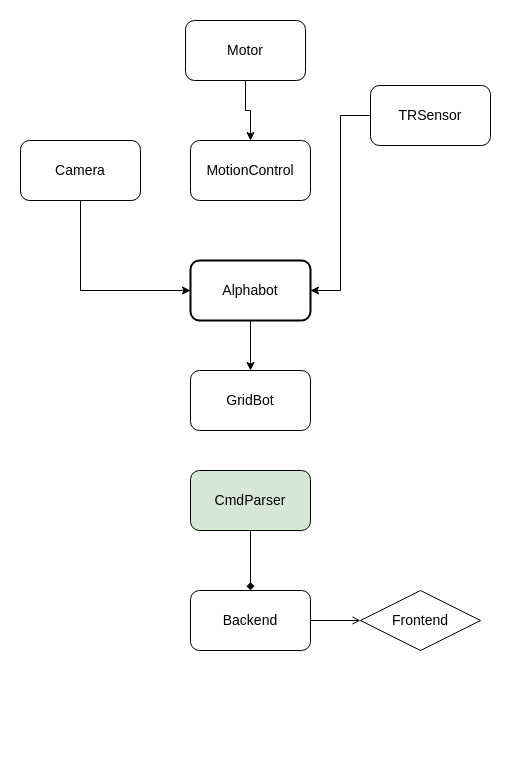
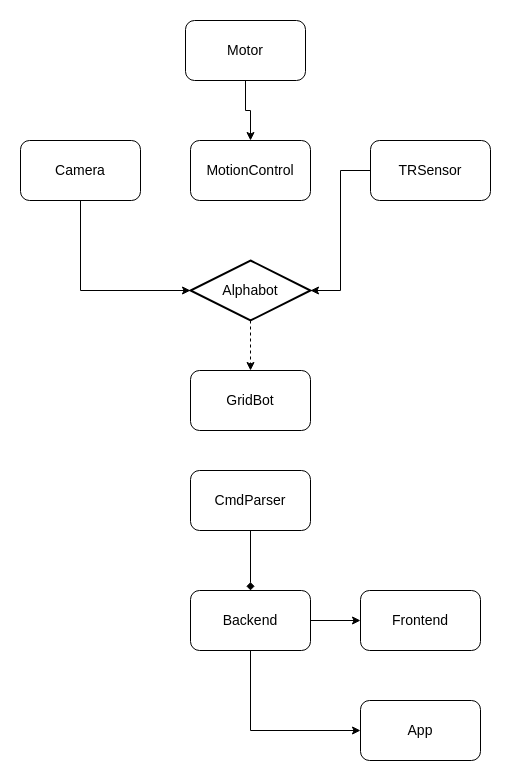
node "TRSensor": moved (431, 116) -> (431, 171)
node "Alphabot": shape rounded rectangle -> diamond
edge "Alphabot" -> "GridBot": style solid -> dashed
node "CmdParser": fillcolor #d5e8d4 -> #ffffff
edge "Backend" -> "Frontend": arrowhead open -> classic
node "Frontend": shape diamond -> rounded rectangle
edge "Backend" -> "App": added
node "App": added
